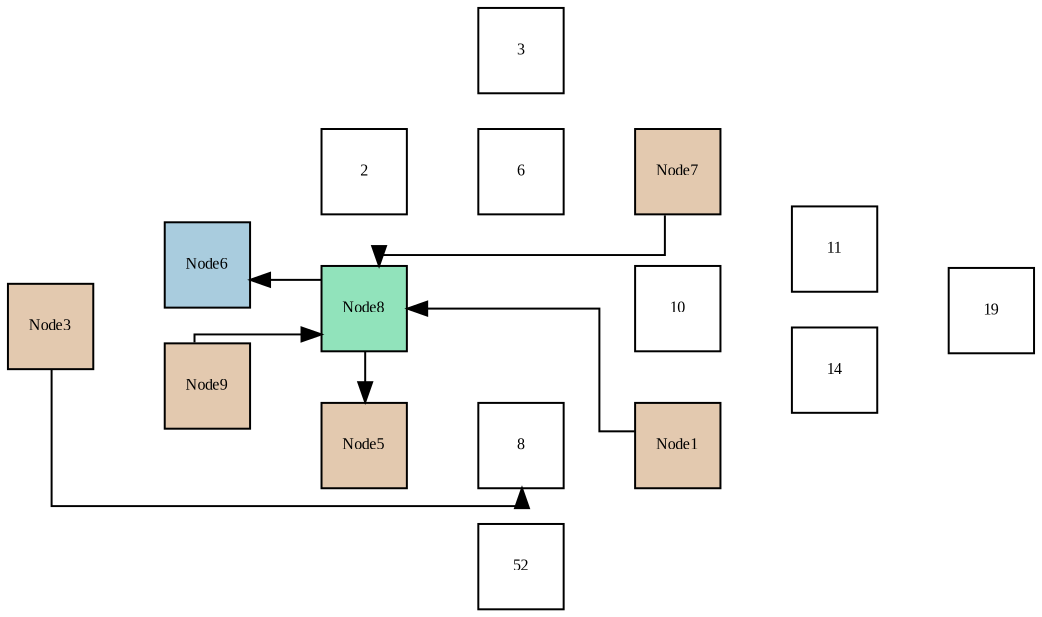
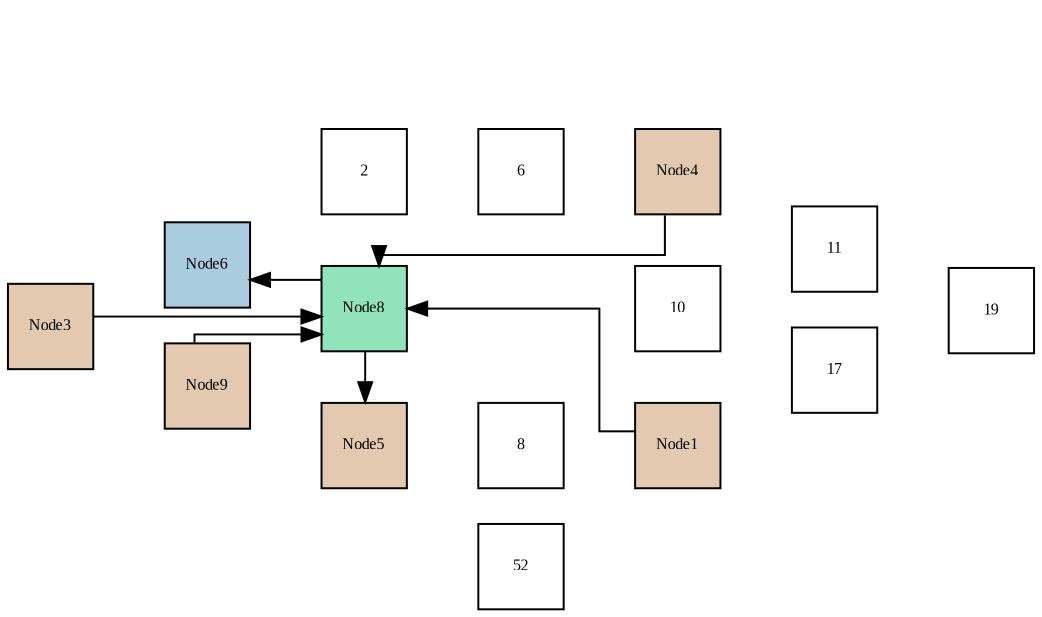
node "3": removed
node "Node7": label "Node7" -> "Node4"
node "14": label "14" -> "17"
edge "Node3" -> "8": now "Node3" -> "Node8"
